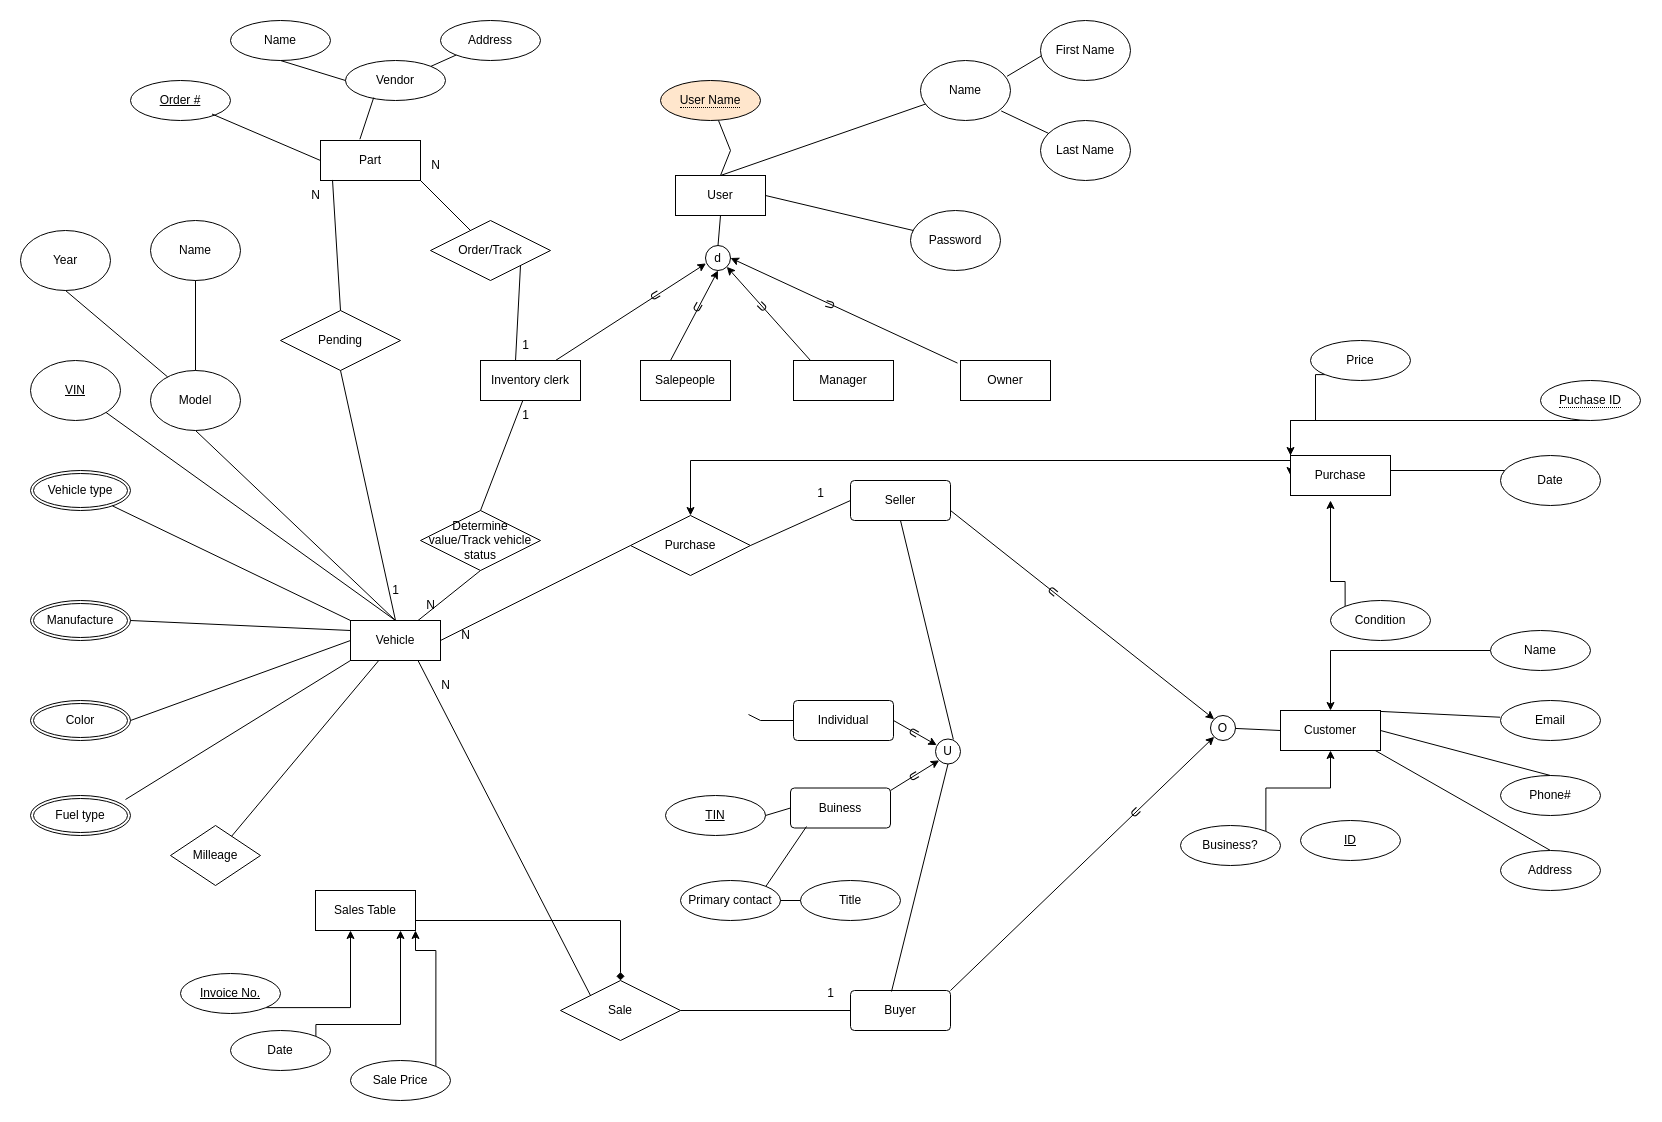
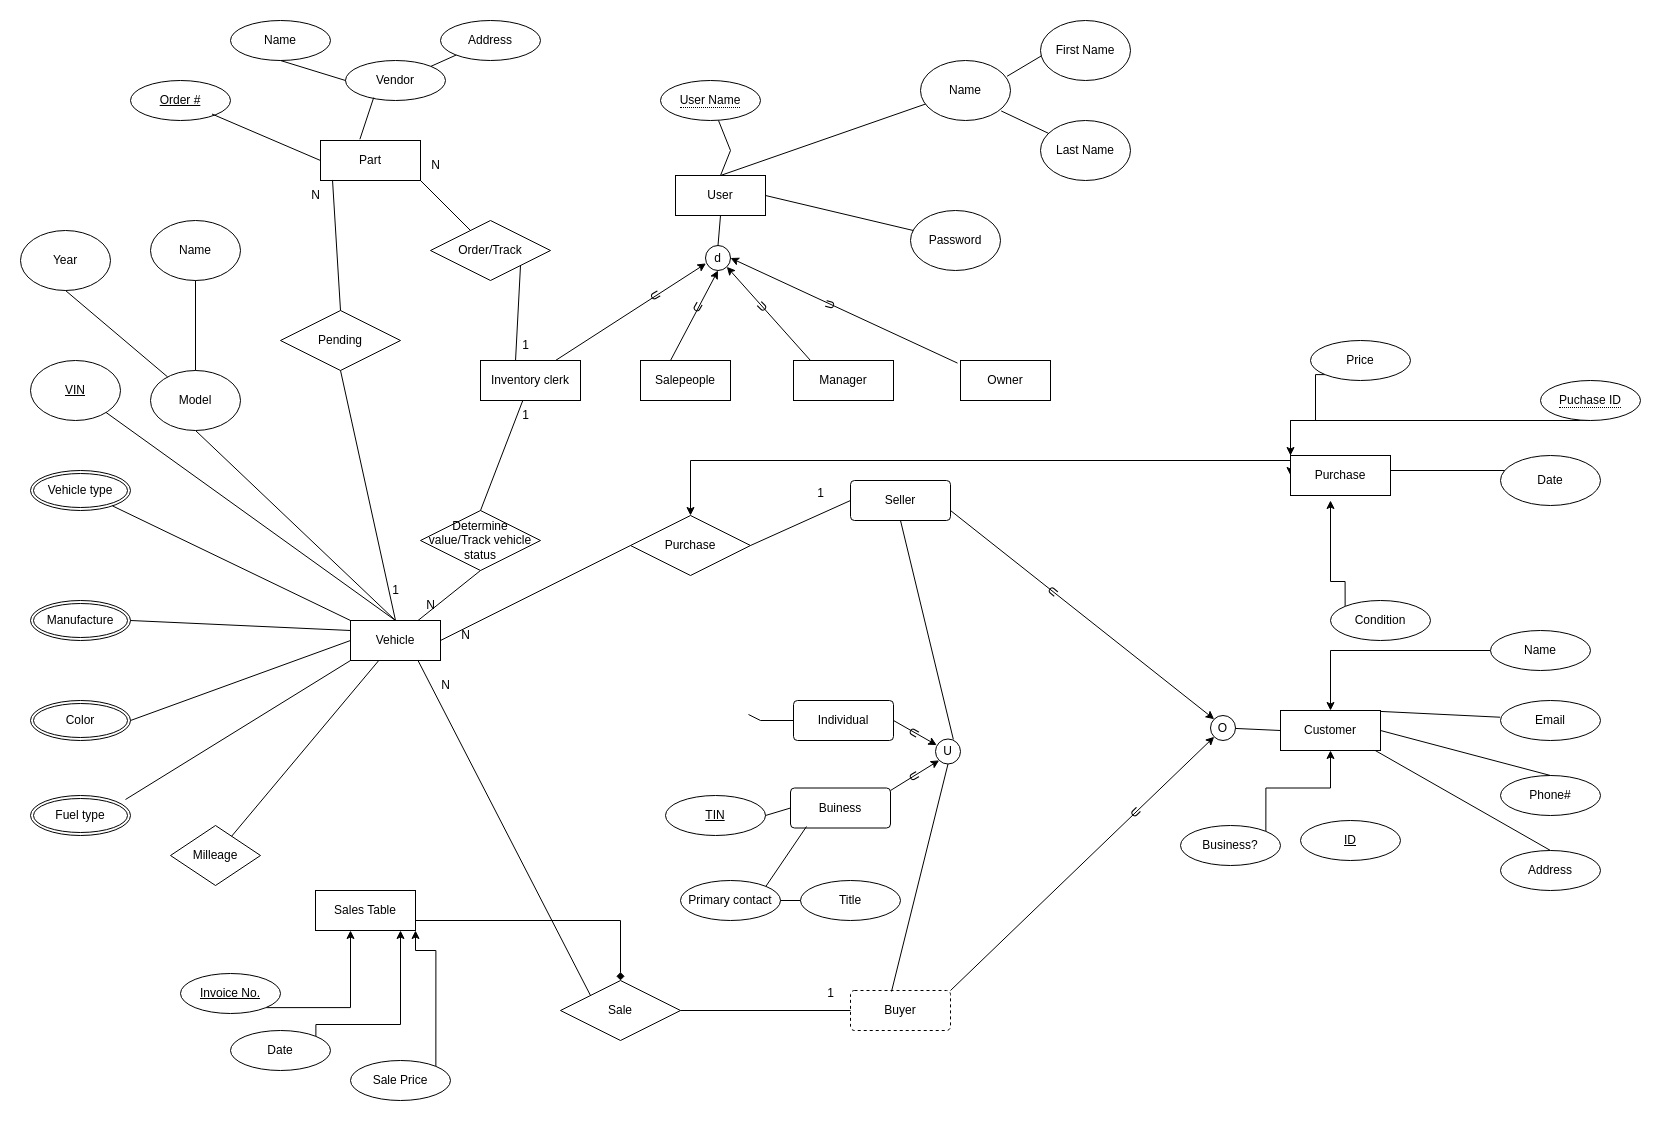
node "User Name": fillcolor #ffe6cc -> #ffffff
node "Buyer": style solid -> dashed
